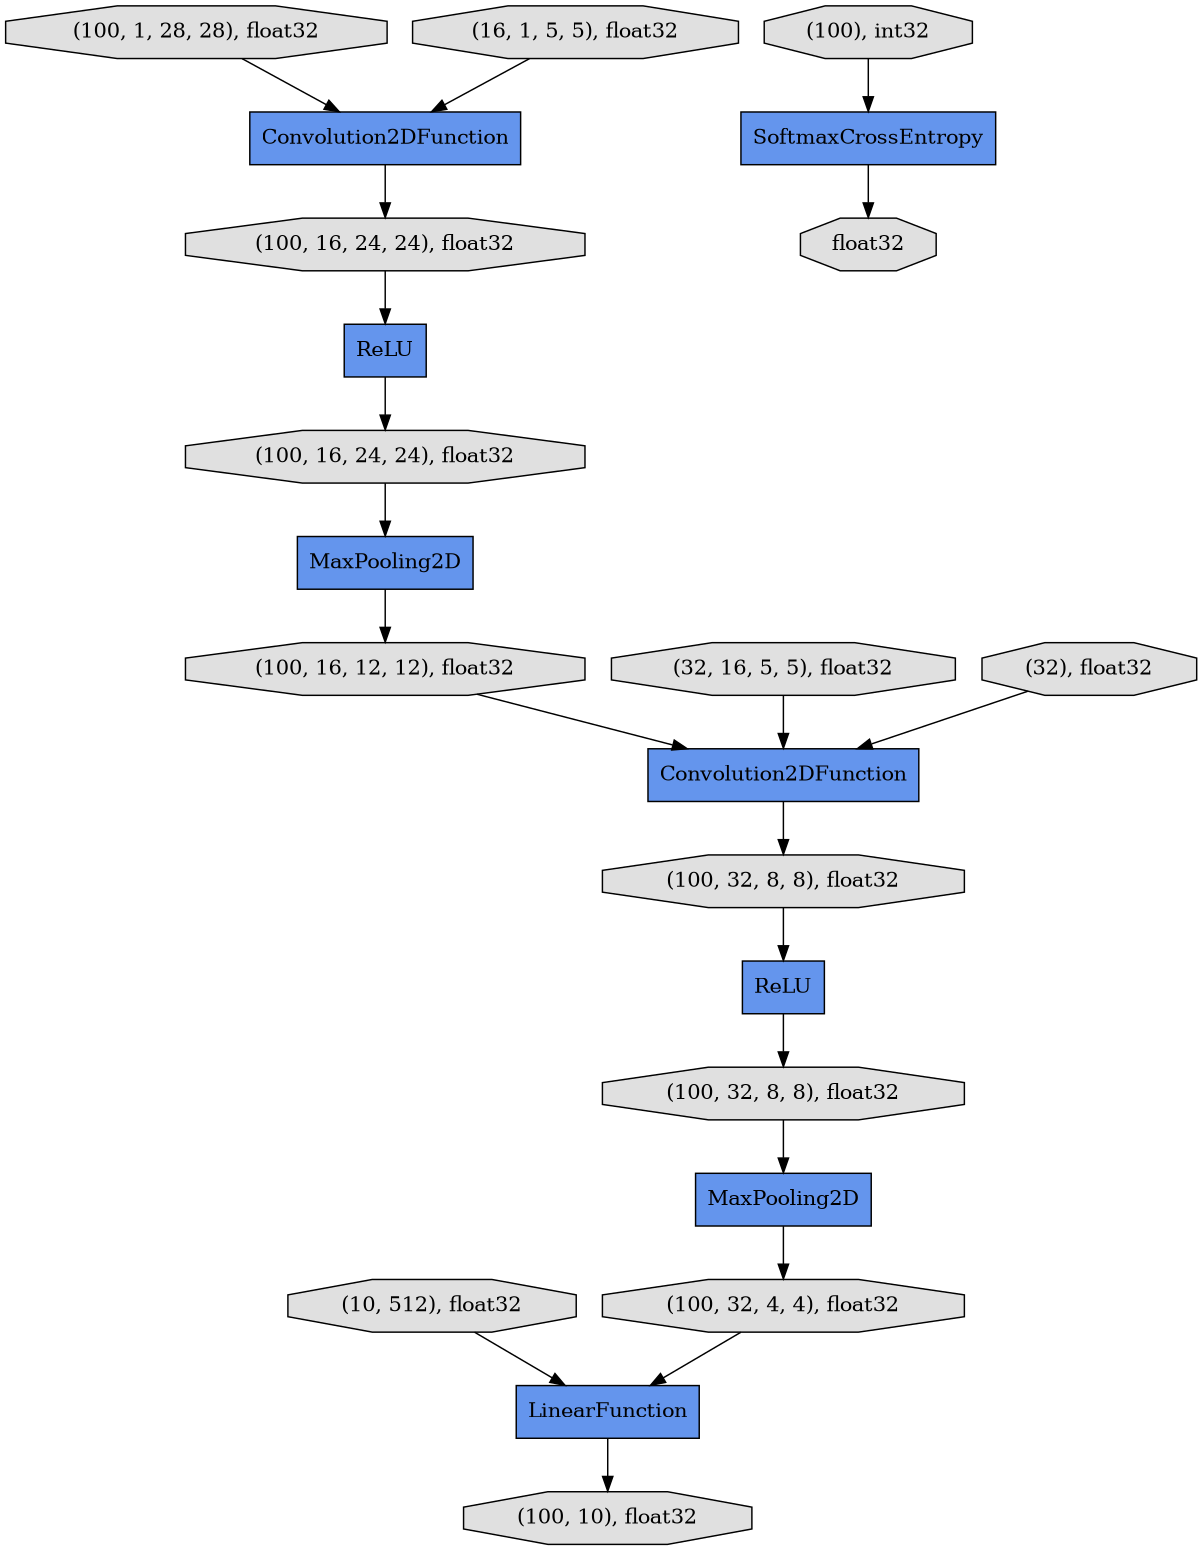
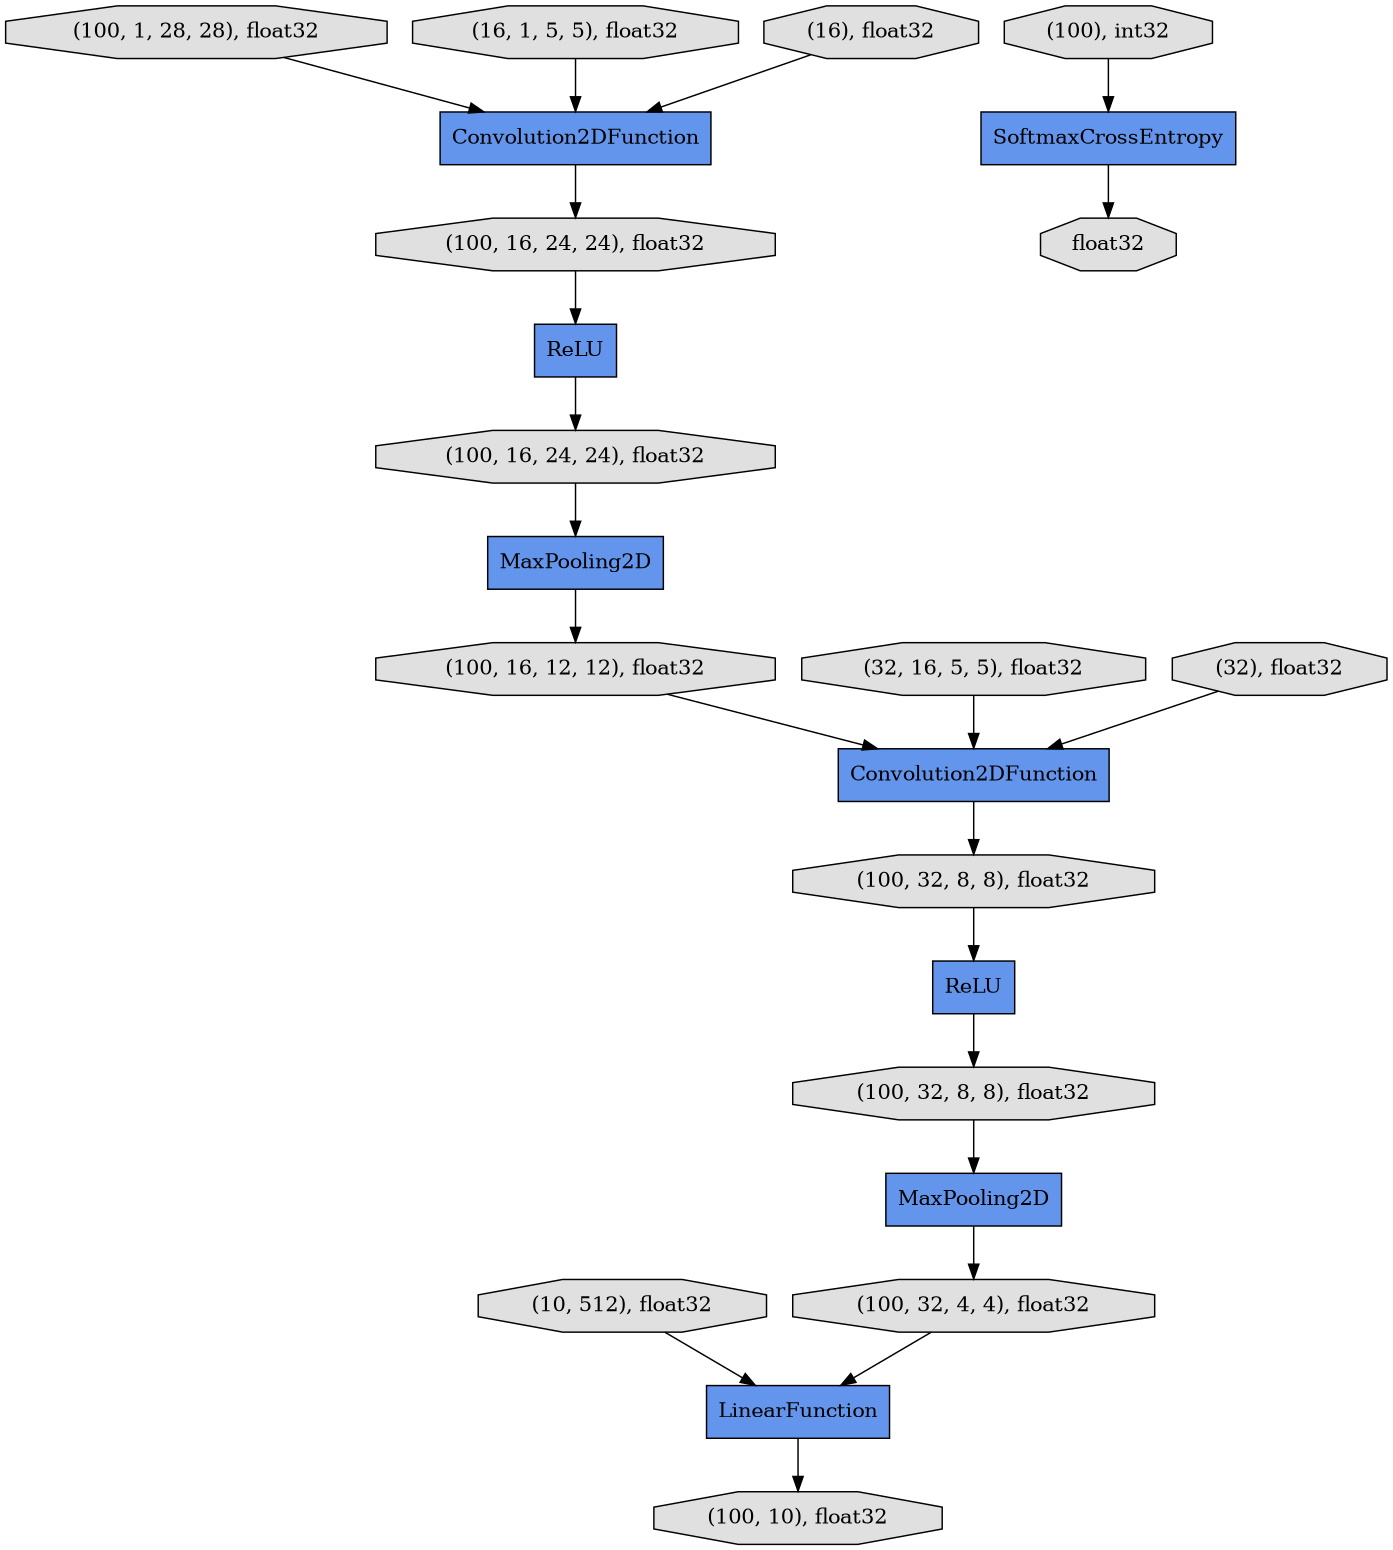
node "(16), float32": added
